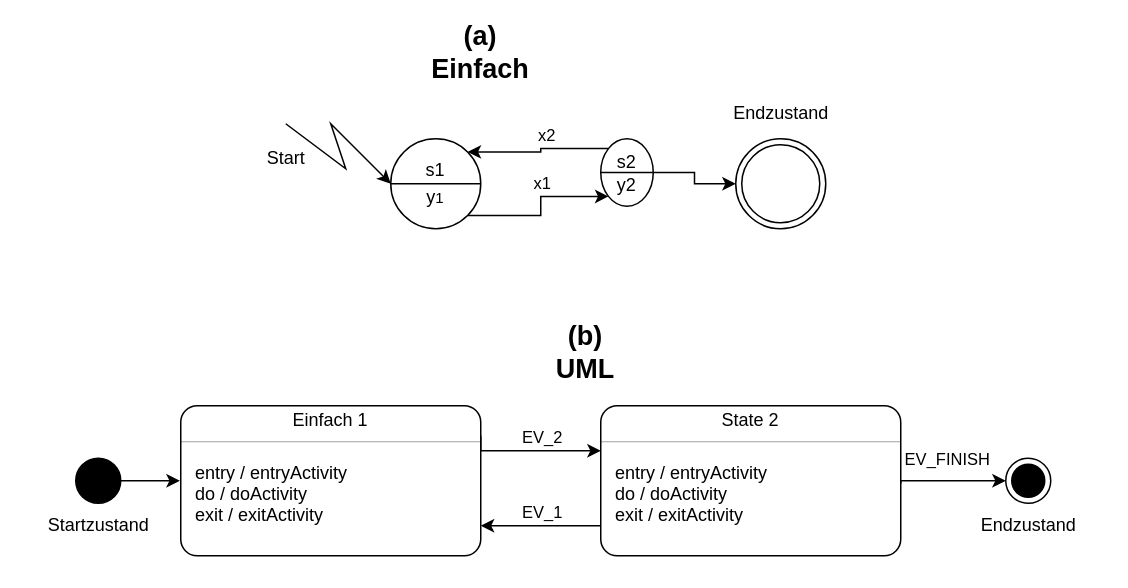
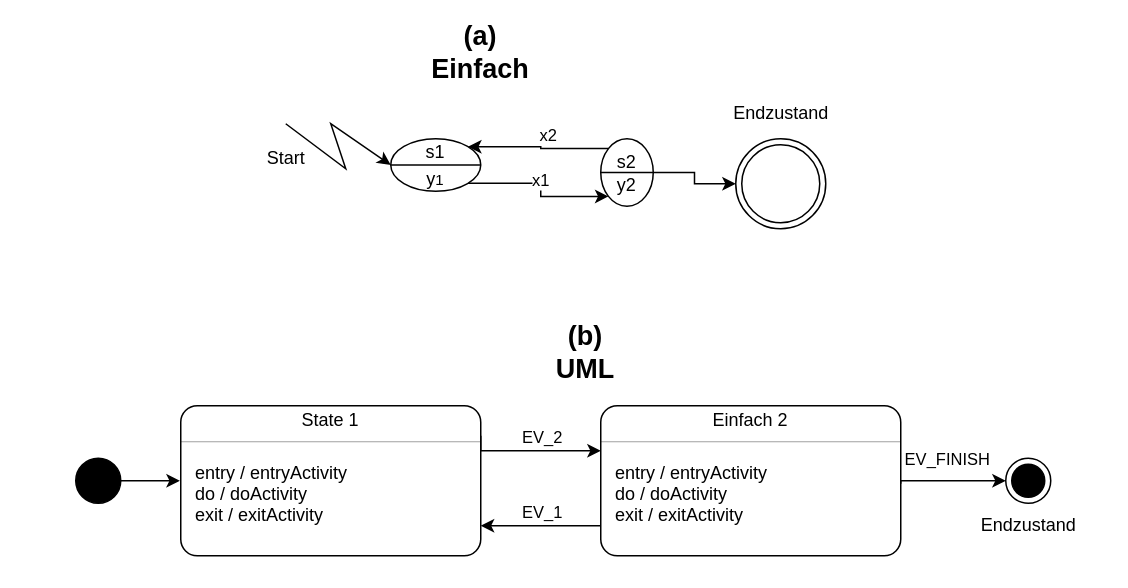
node "s1 y1": size 90x90 -> 90x53
node "Einfach 1": label "Einfach 1" -> "State 1"
node "State 2": label "State 2" -> "Einfach 2"
node "Startzustand": removed
